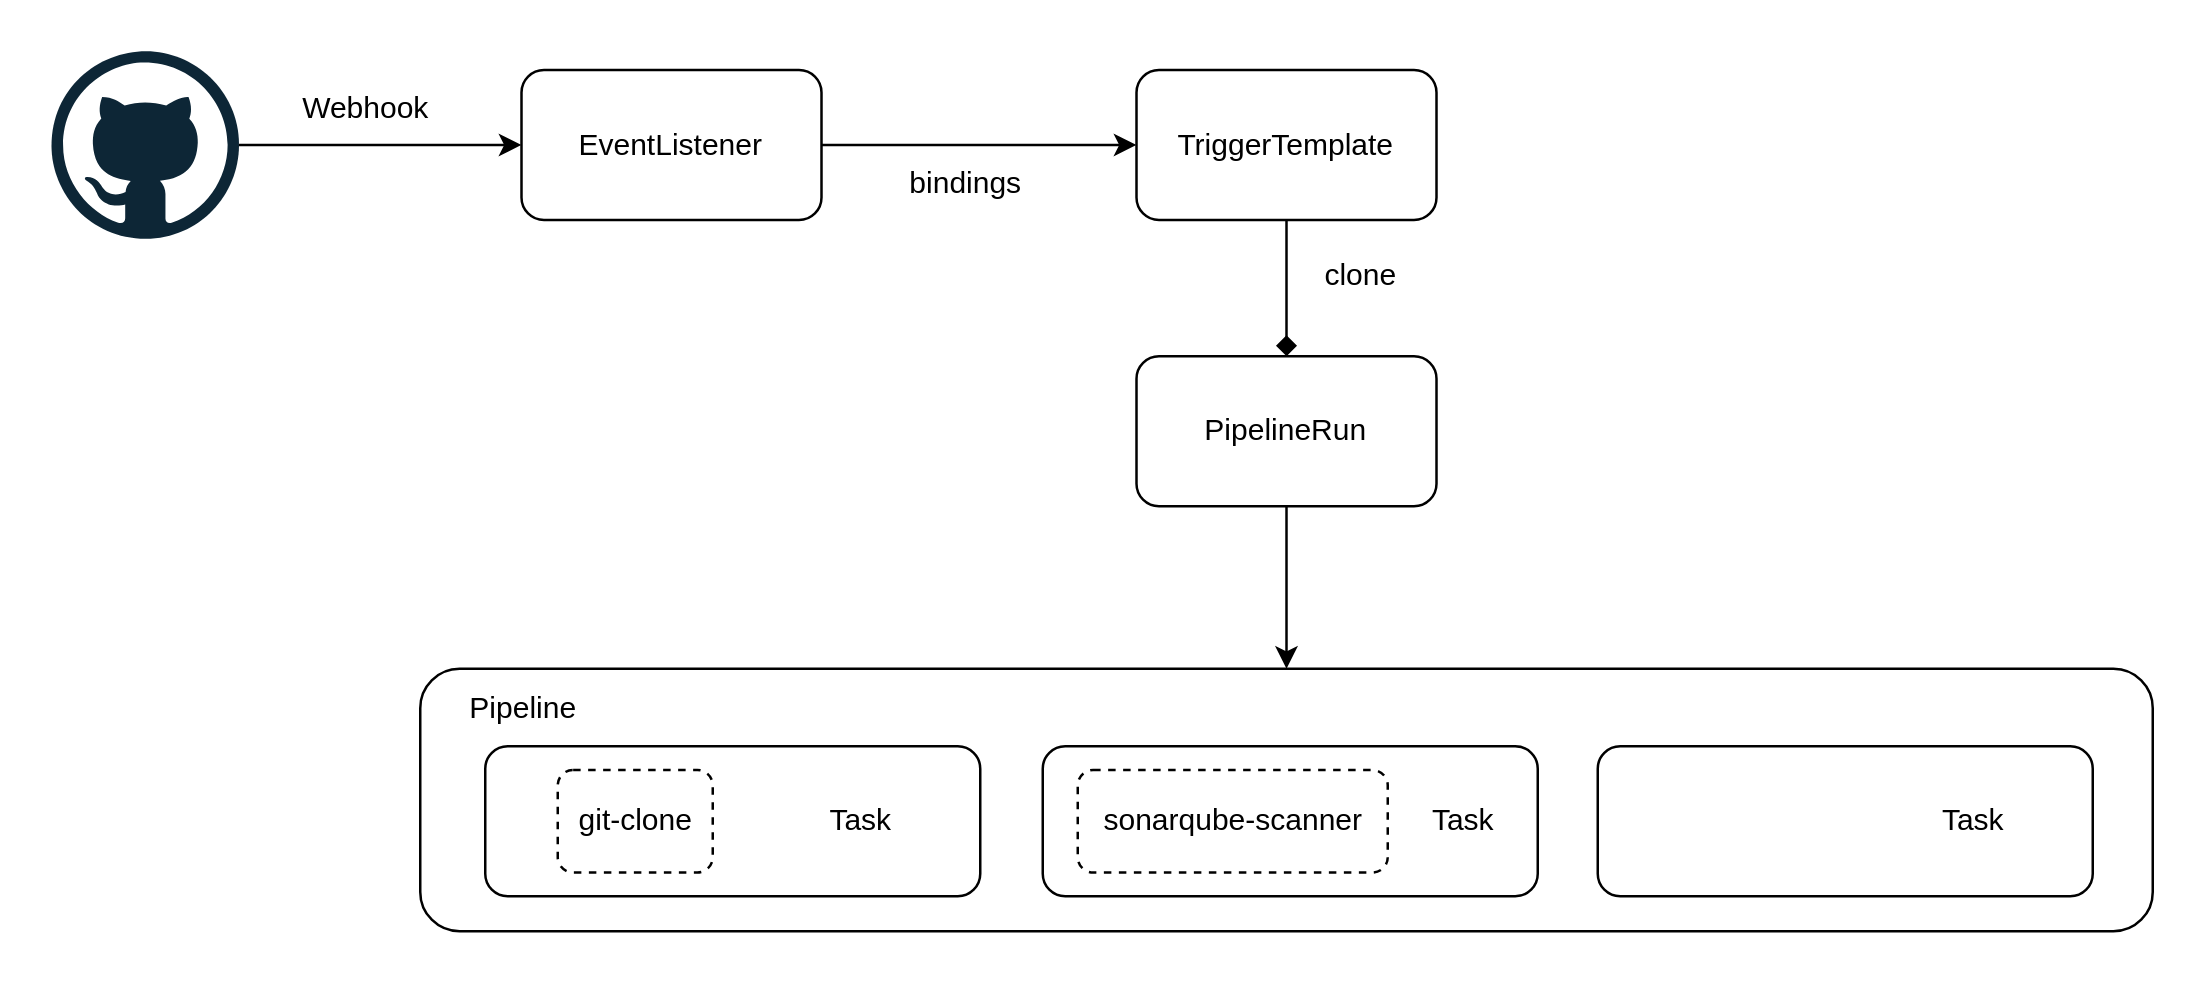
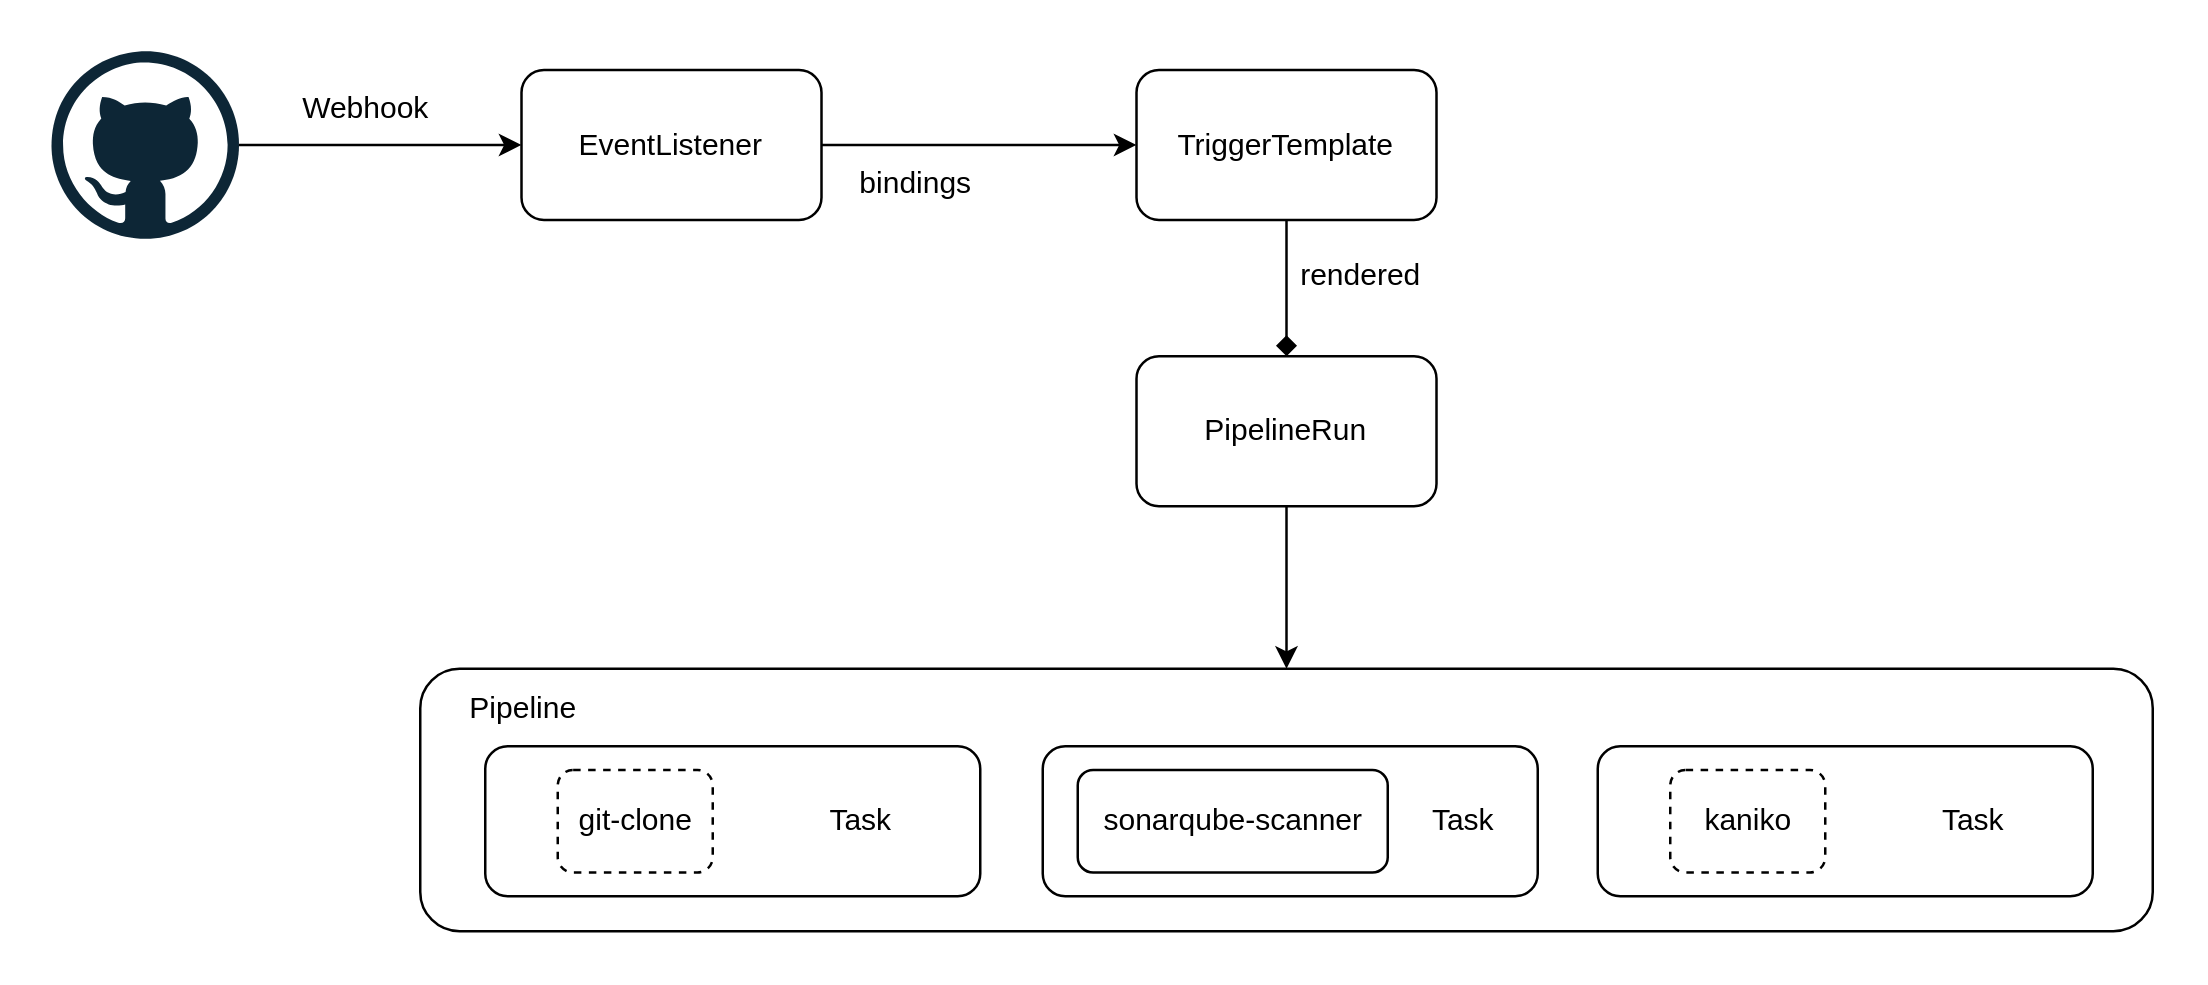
node "bindings": moved (966, 183) -> (916, 183)
node "clone": label "clone" -> "rendered"
node "sonarqube-scanner": style dashed -> solid
node "kaniko": added
